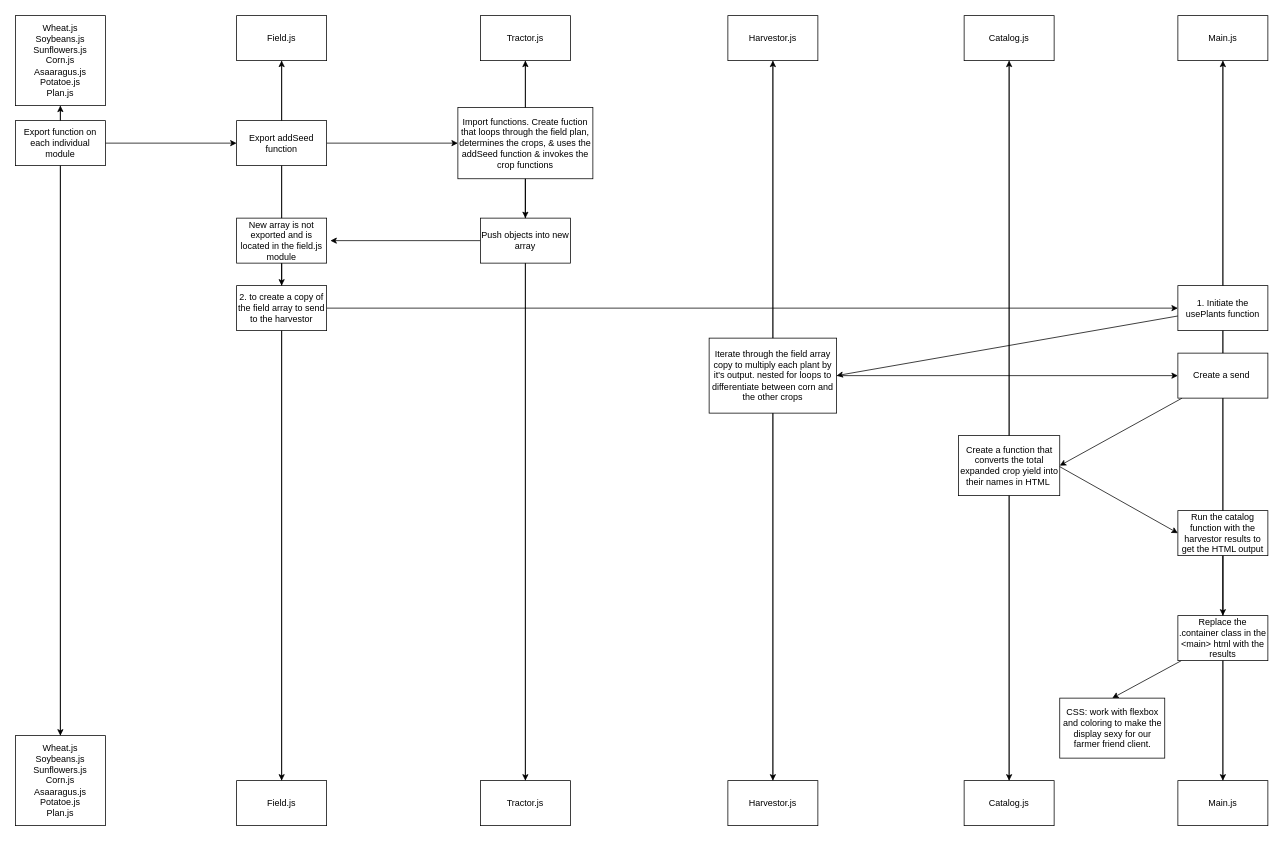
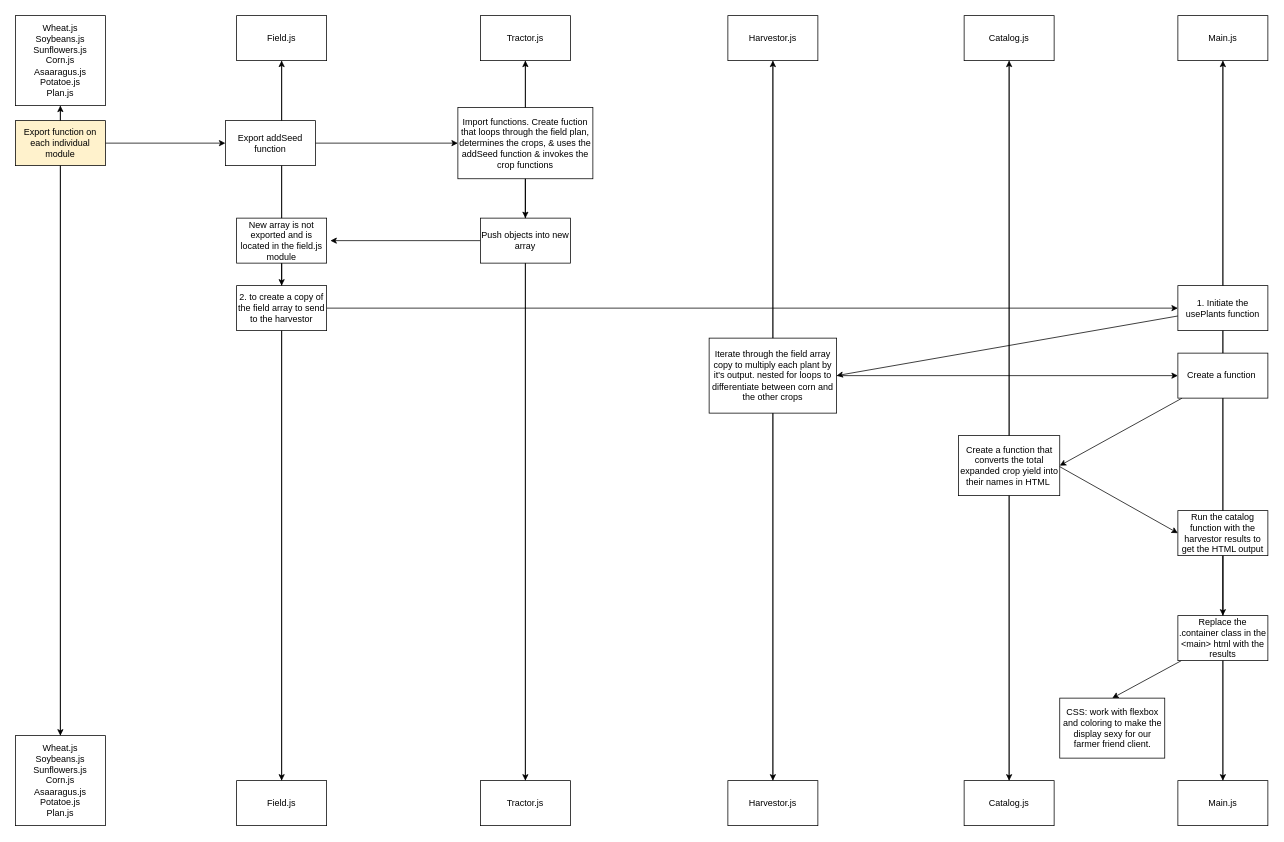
node "Export function on each individual module": fillcolor #ffffff -> #fff2cc
node "Export addSeed function": moved (282, 143) -> (270, 143)
node "Create a send": label "Create a send" -> "Create a function"
